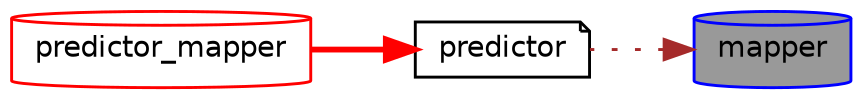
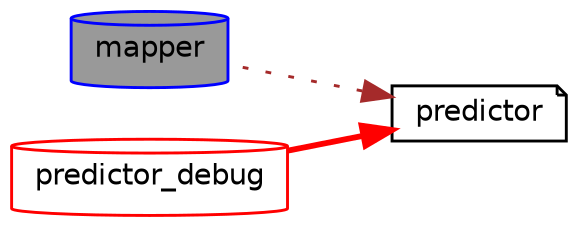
node "predictor_mapper": label "predictor_mapper" -> "predictor_debug"
edge "predictor" -> "mapper": reversed
